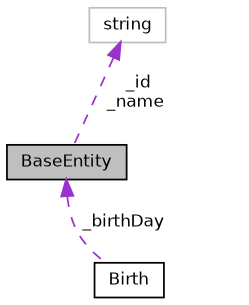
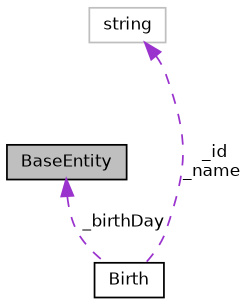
edge "BaseEntity" -> "string": now "Birth" -> "string"
